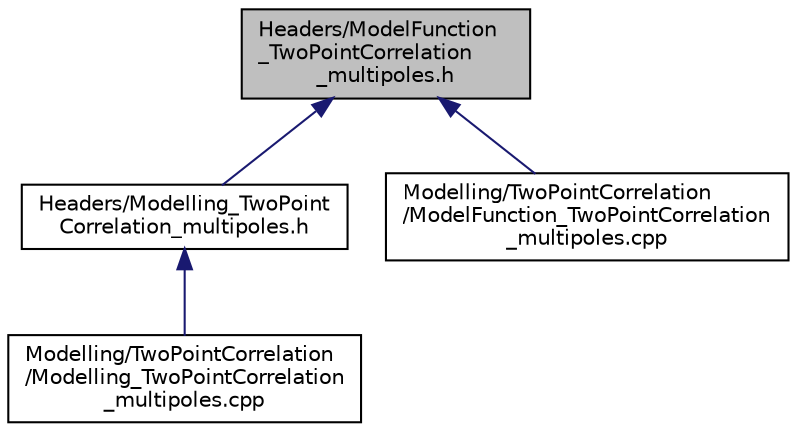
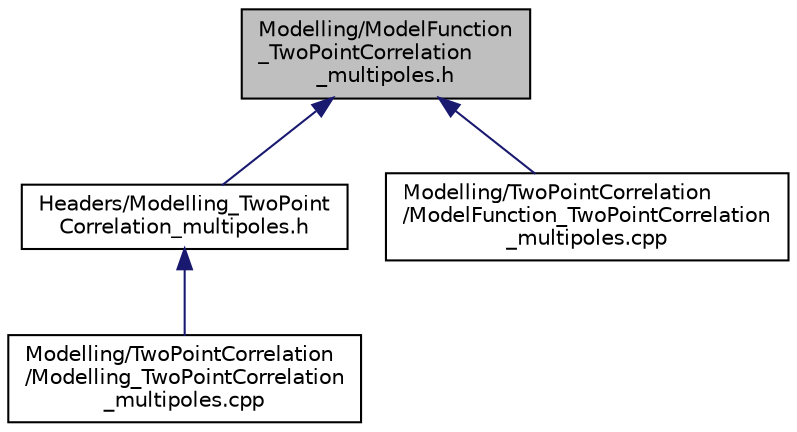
node "Headers/ModelFunction _TwoPointCorrelation _multipoles.h": label "Headers/ModelFunction _TwoPointCorrelation _multipoles.h" -> "Modelling/ModelFunction _TwoPointCorrelation _multipoles.h"
